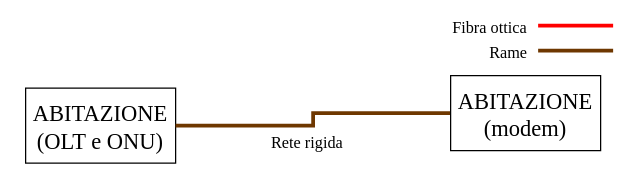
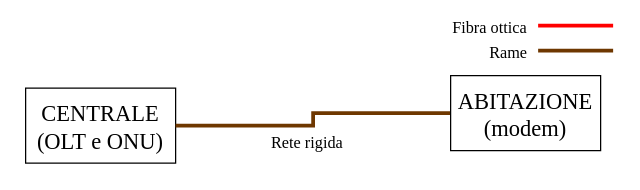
node "ABITAZIONE (OLT e ONU)": label "ABITAZIONE (OLT e ONU)" -> "CENTRALE (OLT e ONU)"
